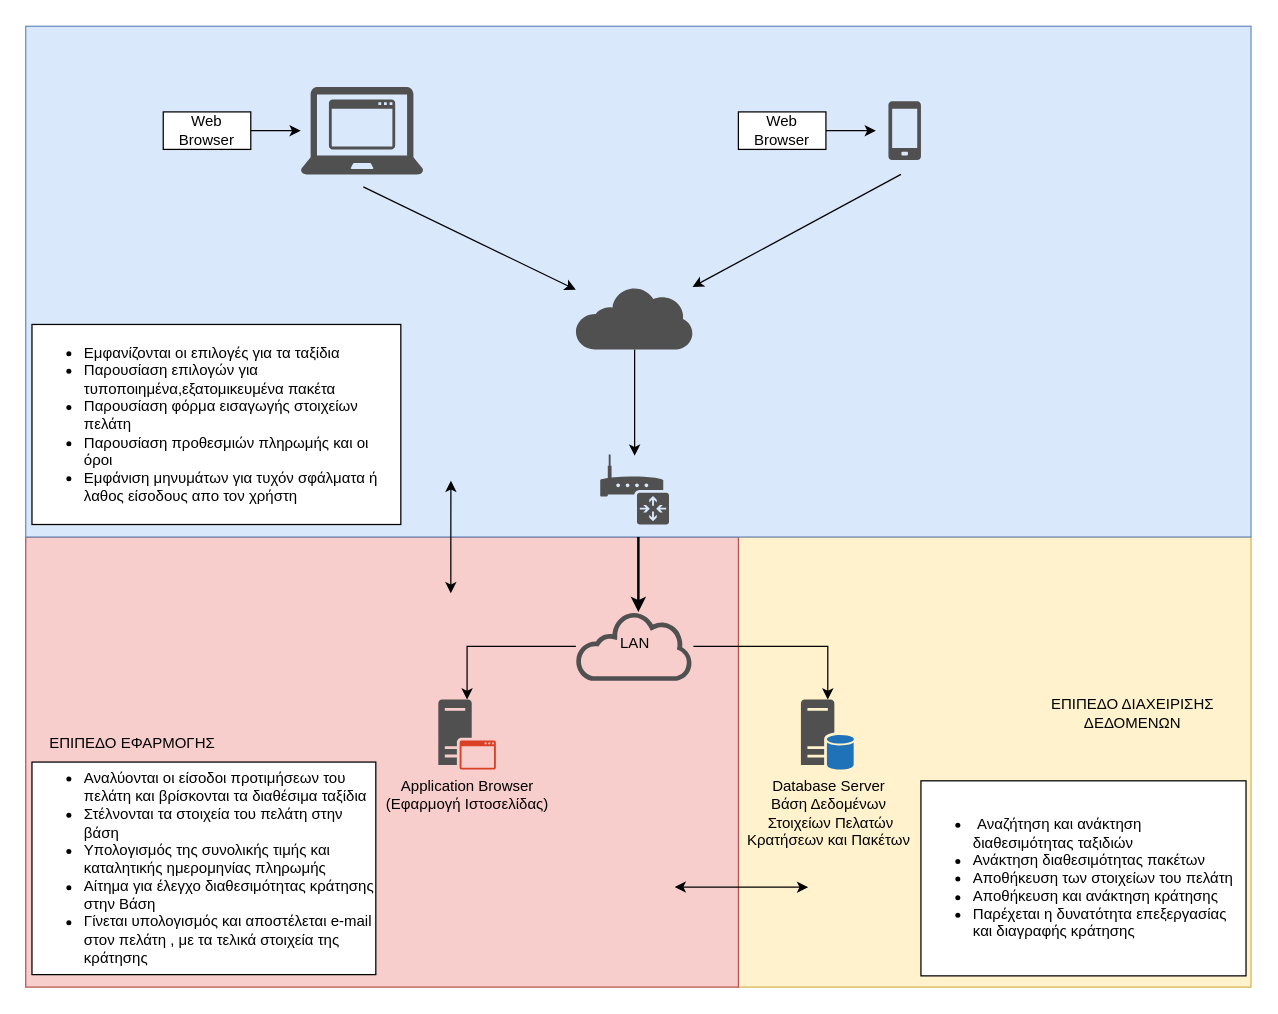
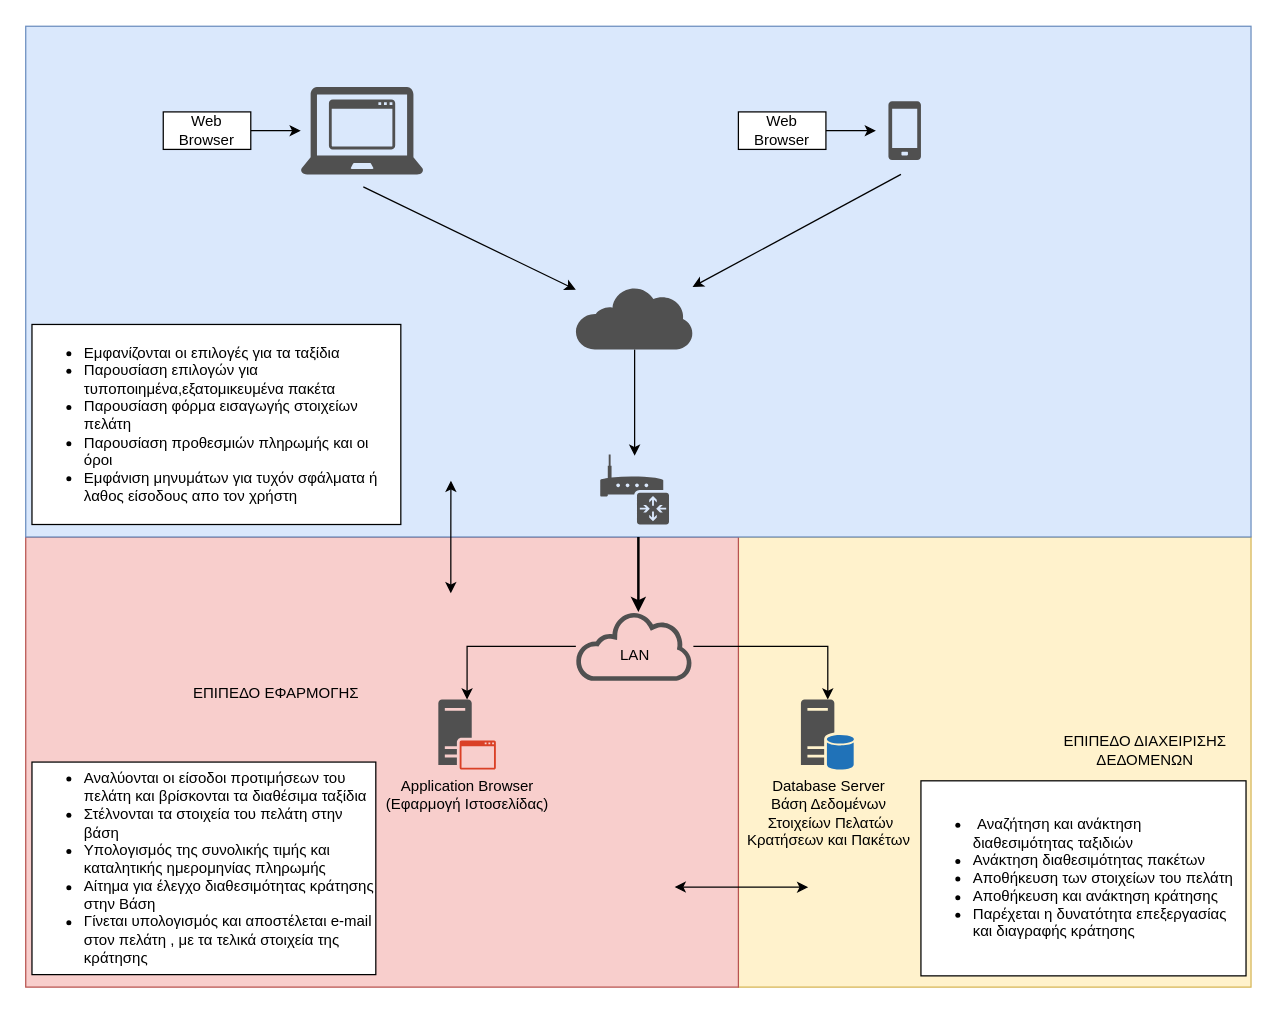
node "LAN": moved (634, 643) -> (634, 656)
node "ΕΠΙΠΕΔΟ ΔΙΑΧΕΙΡΙΣΗΣ ΔΕΔΟΜΕΝΩΝ": moved (1132, 713) -> (1144, 751)
node "ΕΠΙΠΕΔΟ ΕΦΑΡΜΟΓΗΣ": moved (132, 743) -> (276, 693)
